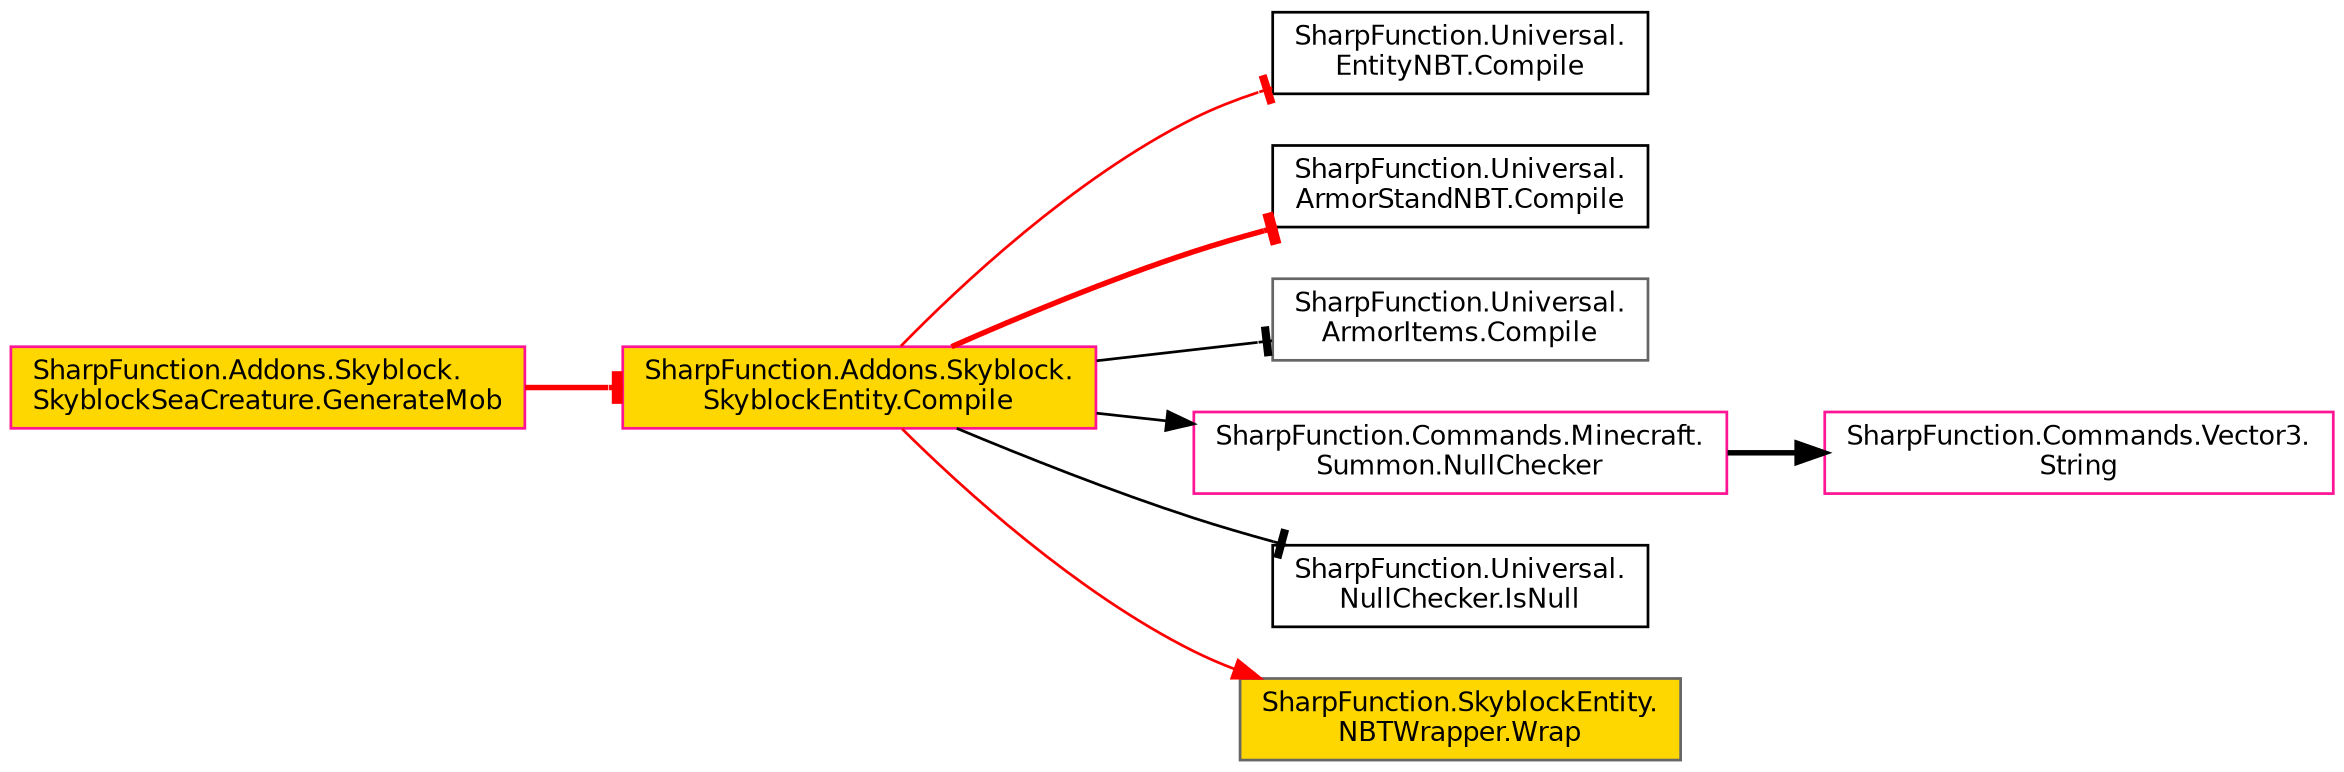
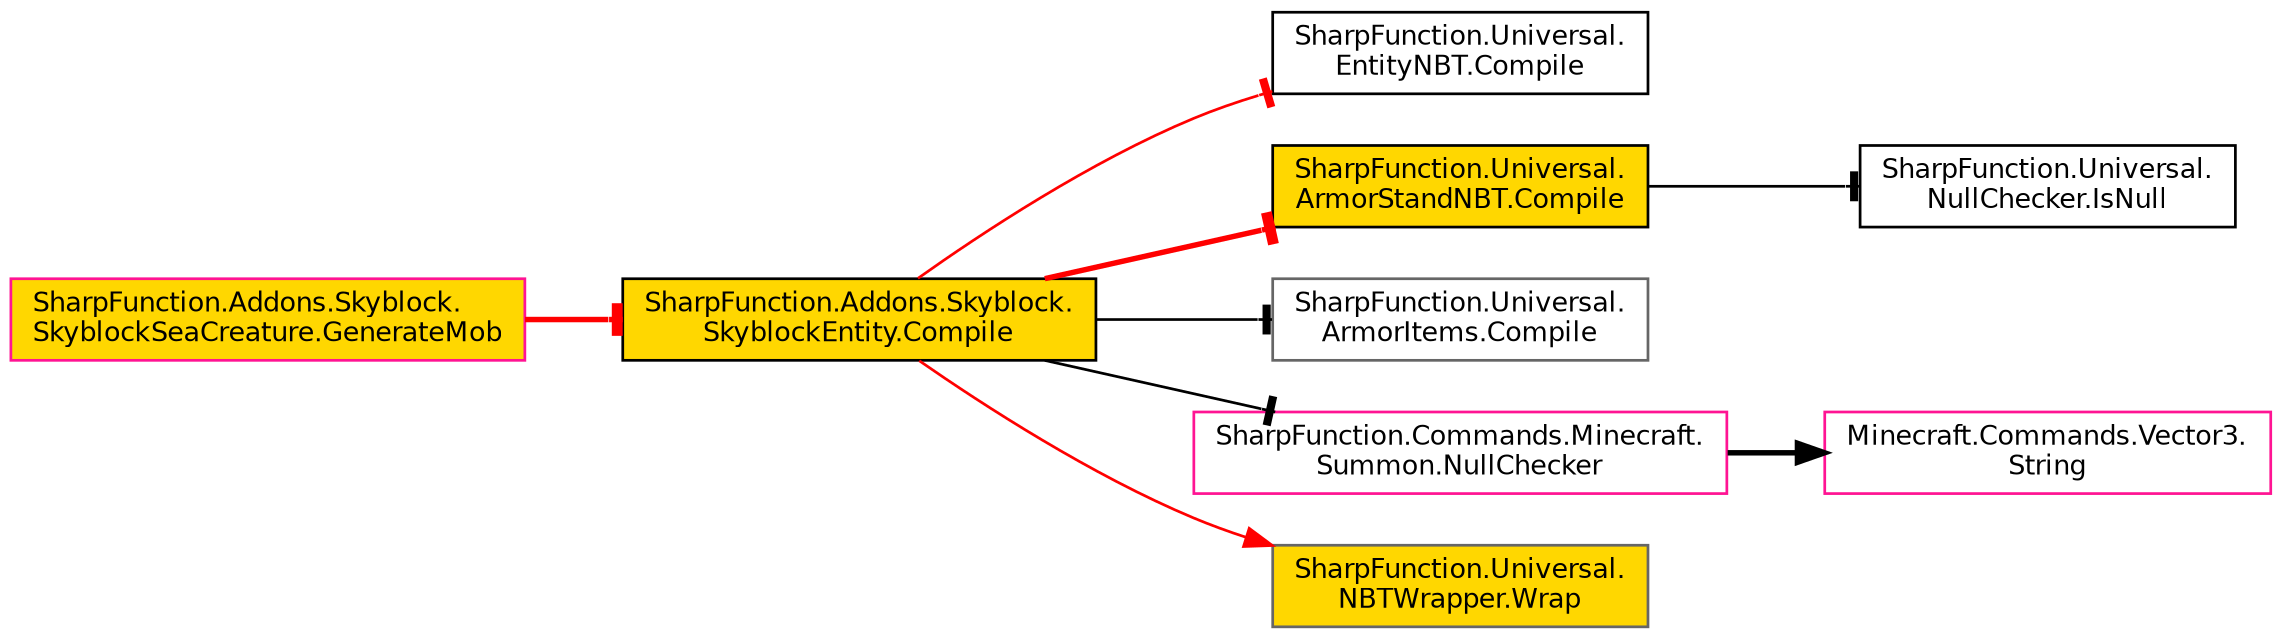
node "SharpFunction.Universal. ArmorStandNBT.Compile": fillcolor white -> gold
node "SharpFunction.Addons.Skyblock. SkyblockEntity.Compile": color deeppink -> black
edge "SharpFunction.Addons.Skyblock. SkyblockEntity.Compile" -> "SharpFunction.Commands.Minecraft. Summon.NullChecker": arrowhead normal -> tee
node "SharpFunction.Commands.Vector3. String": label "SharpFunction.Commands.Vector3. String" -> "Minecraft.Commands.Vector3. String"
edge "SharpFunction.Addons.Skyblock. SkyblockEntity.Compile" -> "SharpFunction.Universal. NullChecker.IsNull": now "SharpFunction.Universal. ArmorStandNBT.Compile" -> "SharpFunction.Universal. NullChecker.IsNull"
node "SharpFunction.SkyblockEntity. NBTWrapper.Wrap": label "SharpFunction.SkyblockEntity. NBTWrapper.Wrap" -> "SharpFunction.Universal. NBTWrapper.Wrap"
